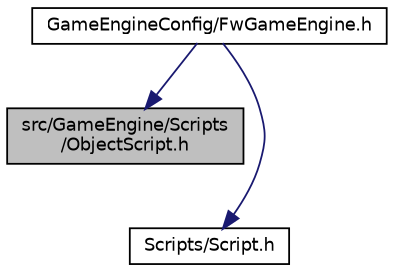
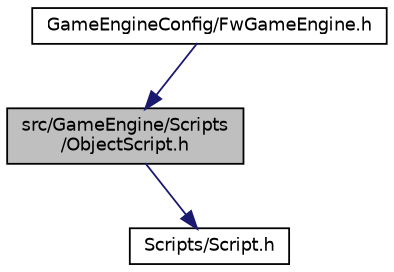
edge "GameEngineConfig/FwGameEngine.h" -> "Scripts/Script.h": now "src/GameEngine/Scripts /ObjectScript.h" -> "Scripts/Script.h"
